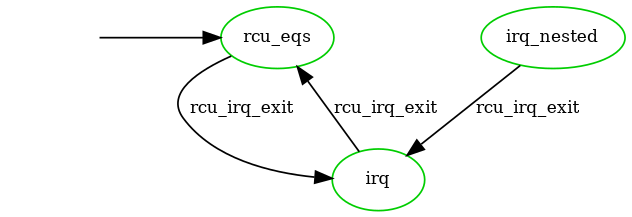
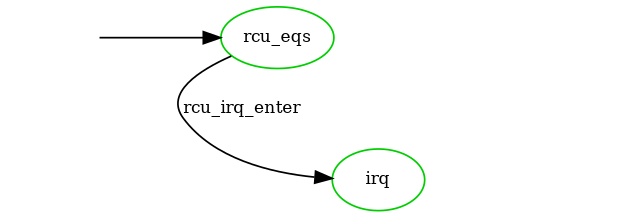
node "irq_nested": removed
edge "rcu_eqs" -> "irq": label "rcu_irq_exit" -> "rcu_irq_enter"
edge "irq" -> "rcu_eqs": removed, label "rcu_irq_exit"
